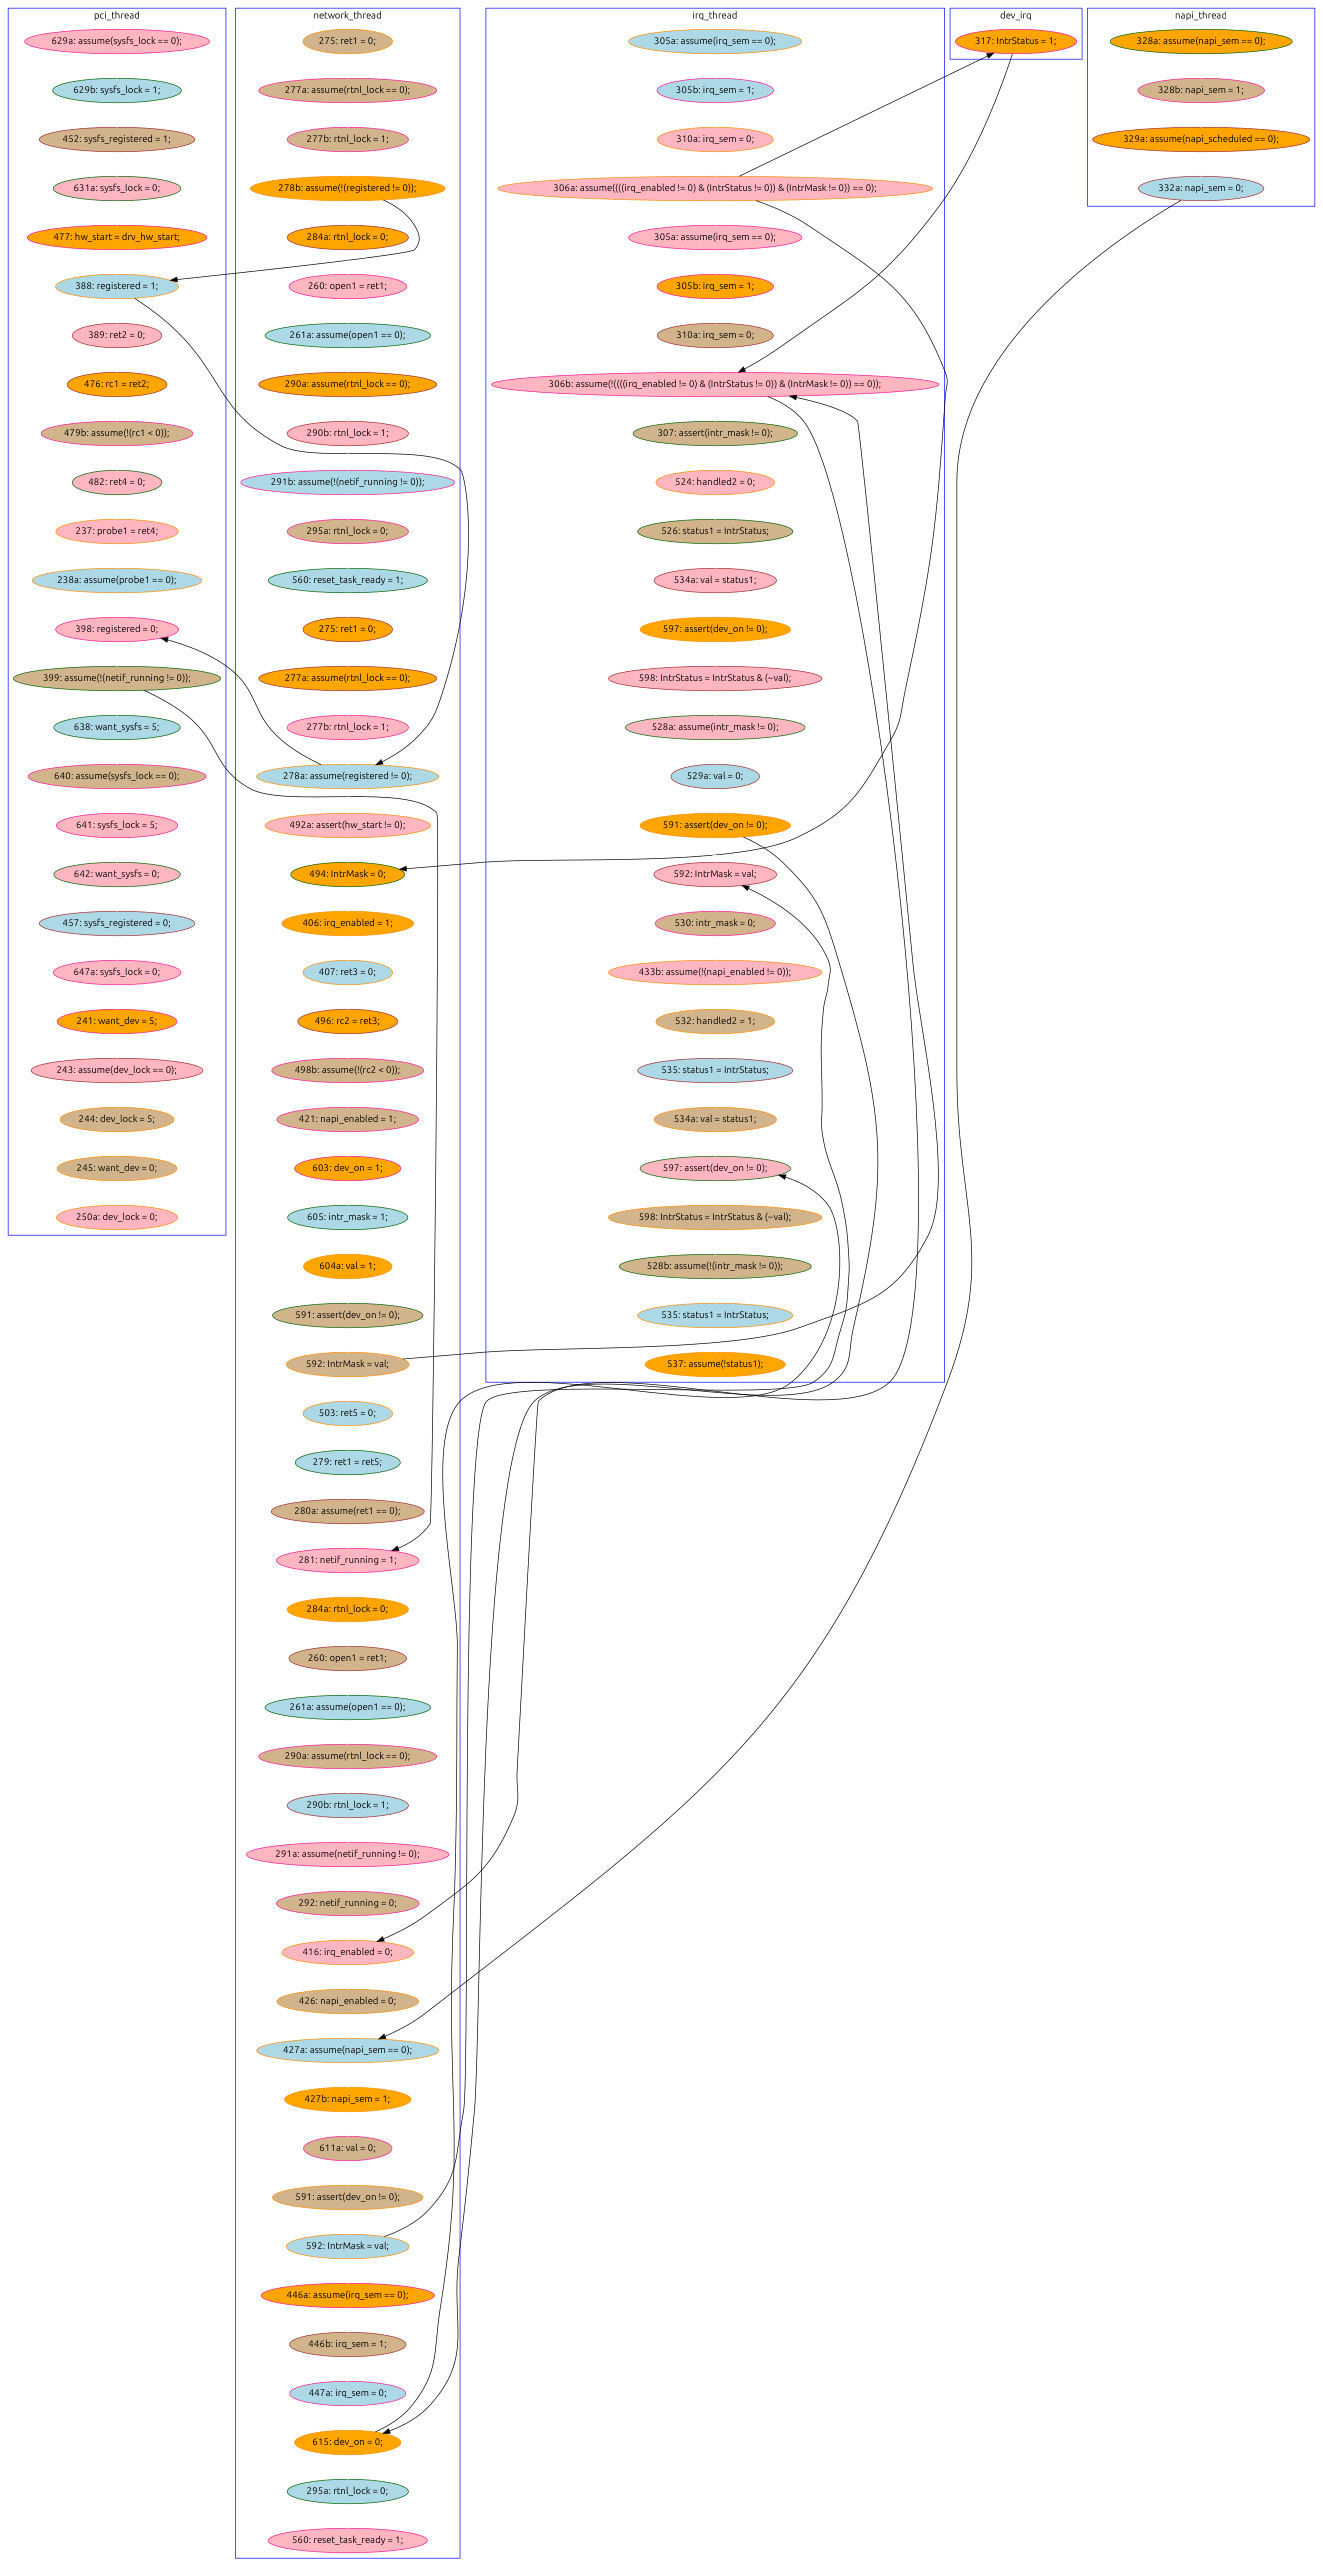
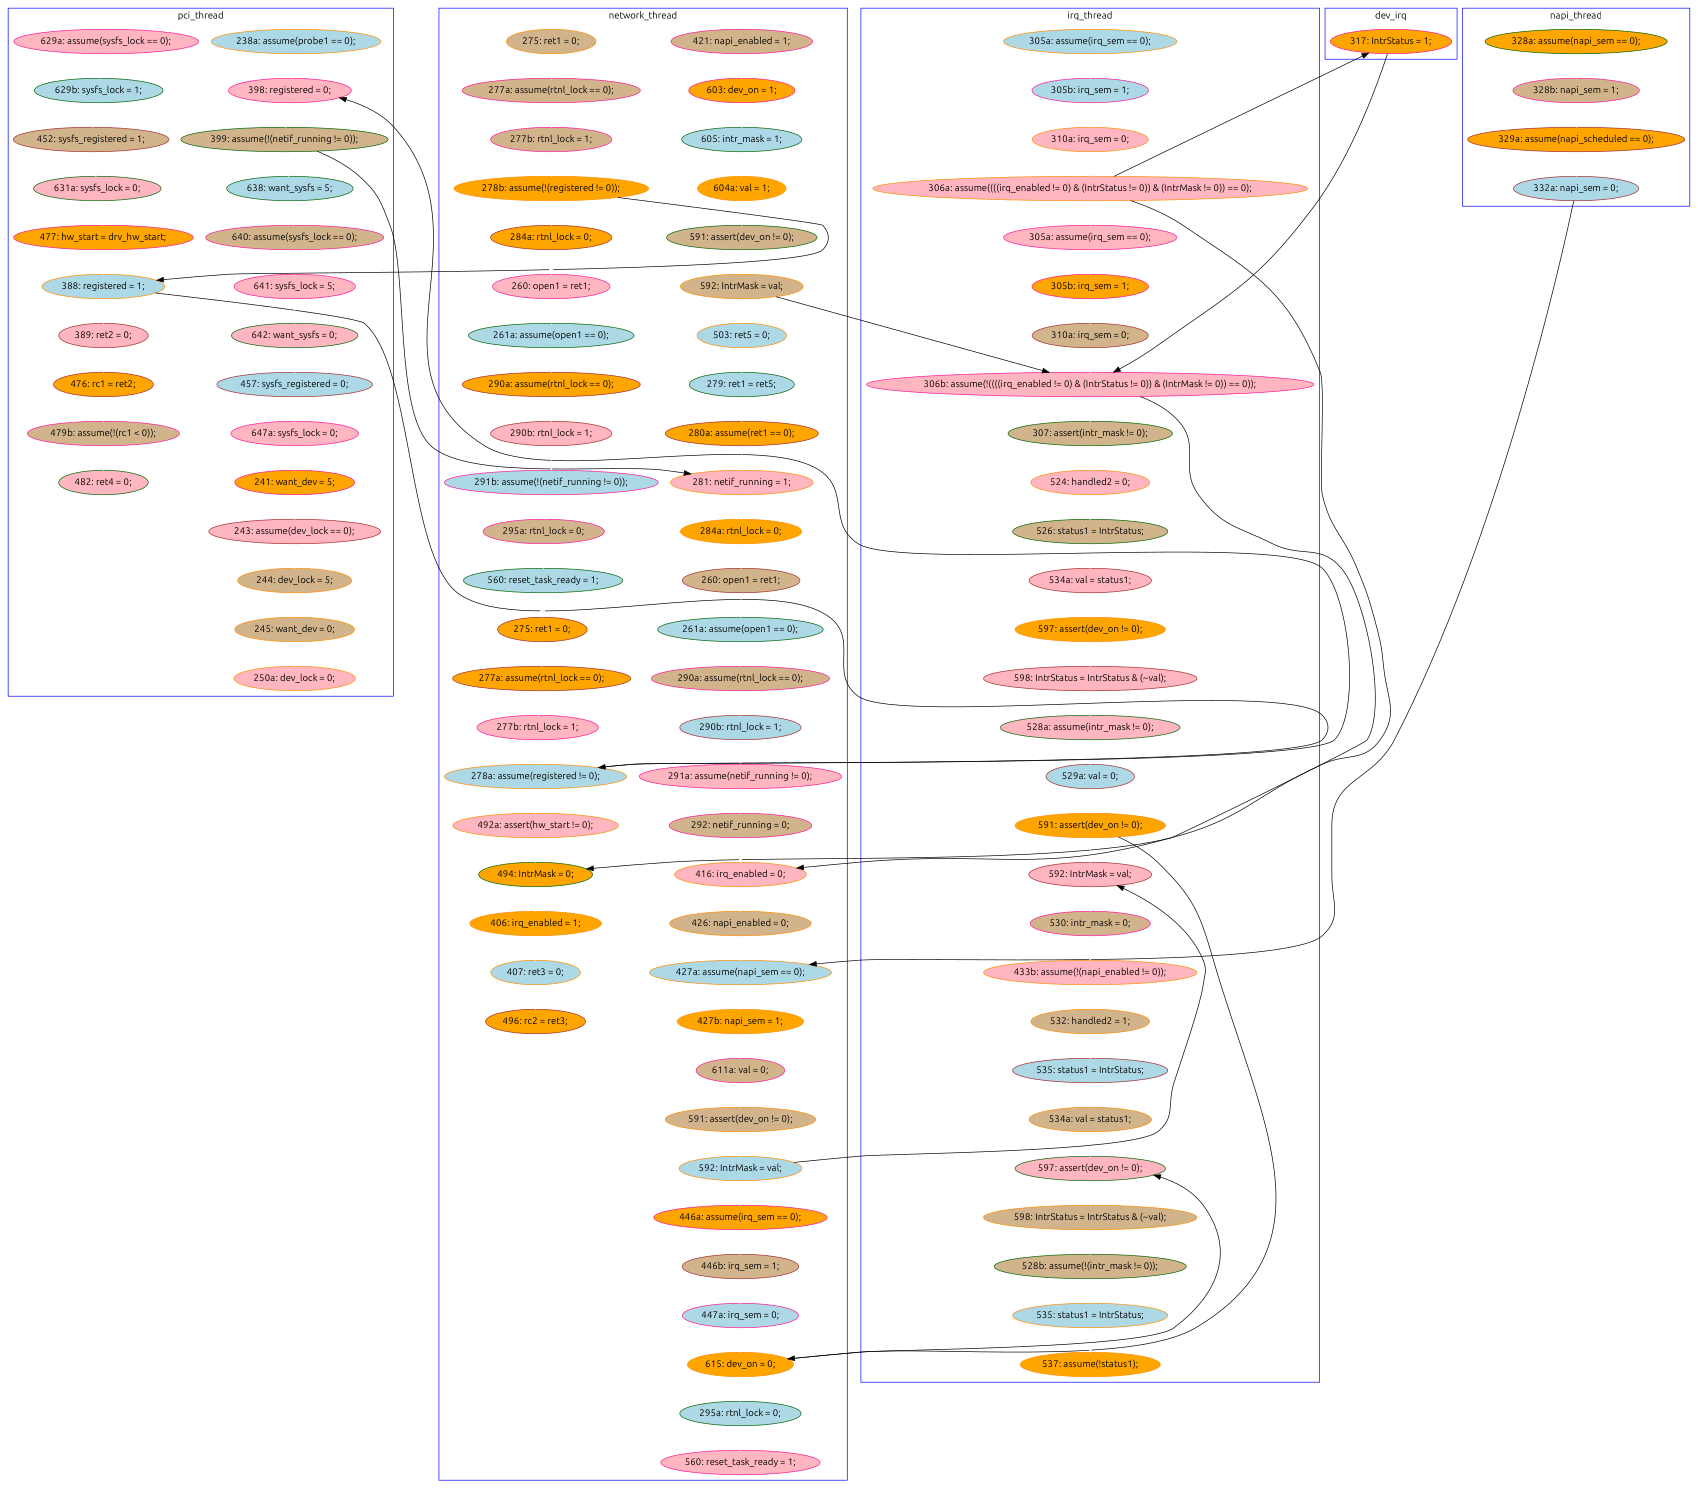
node "237: probe1 = ret4;": removed
node "498b: assume(!(rc2 < 0));": removed
node "280a: assume(ret1 == 0);": fillcolor tan -> orange
node "281: netif_running = 1;": color deeppink -> darkorange
